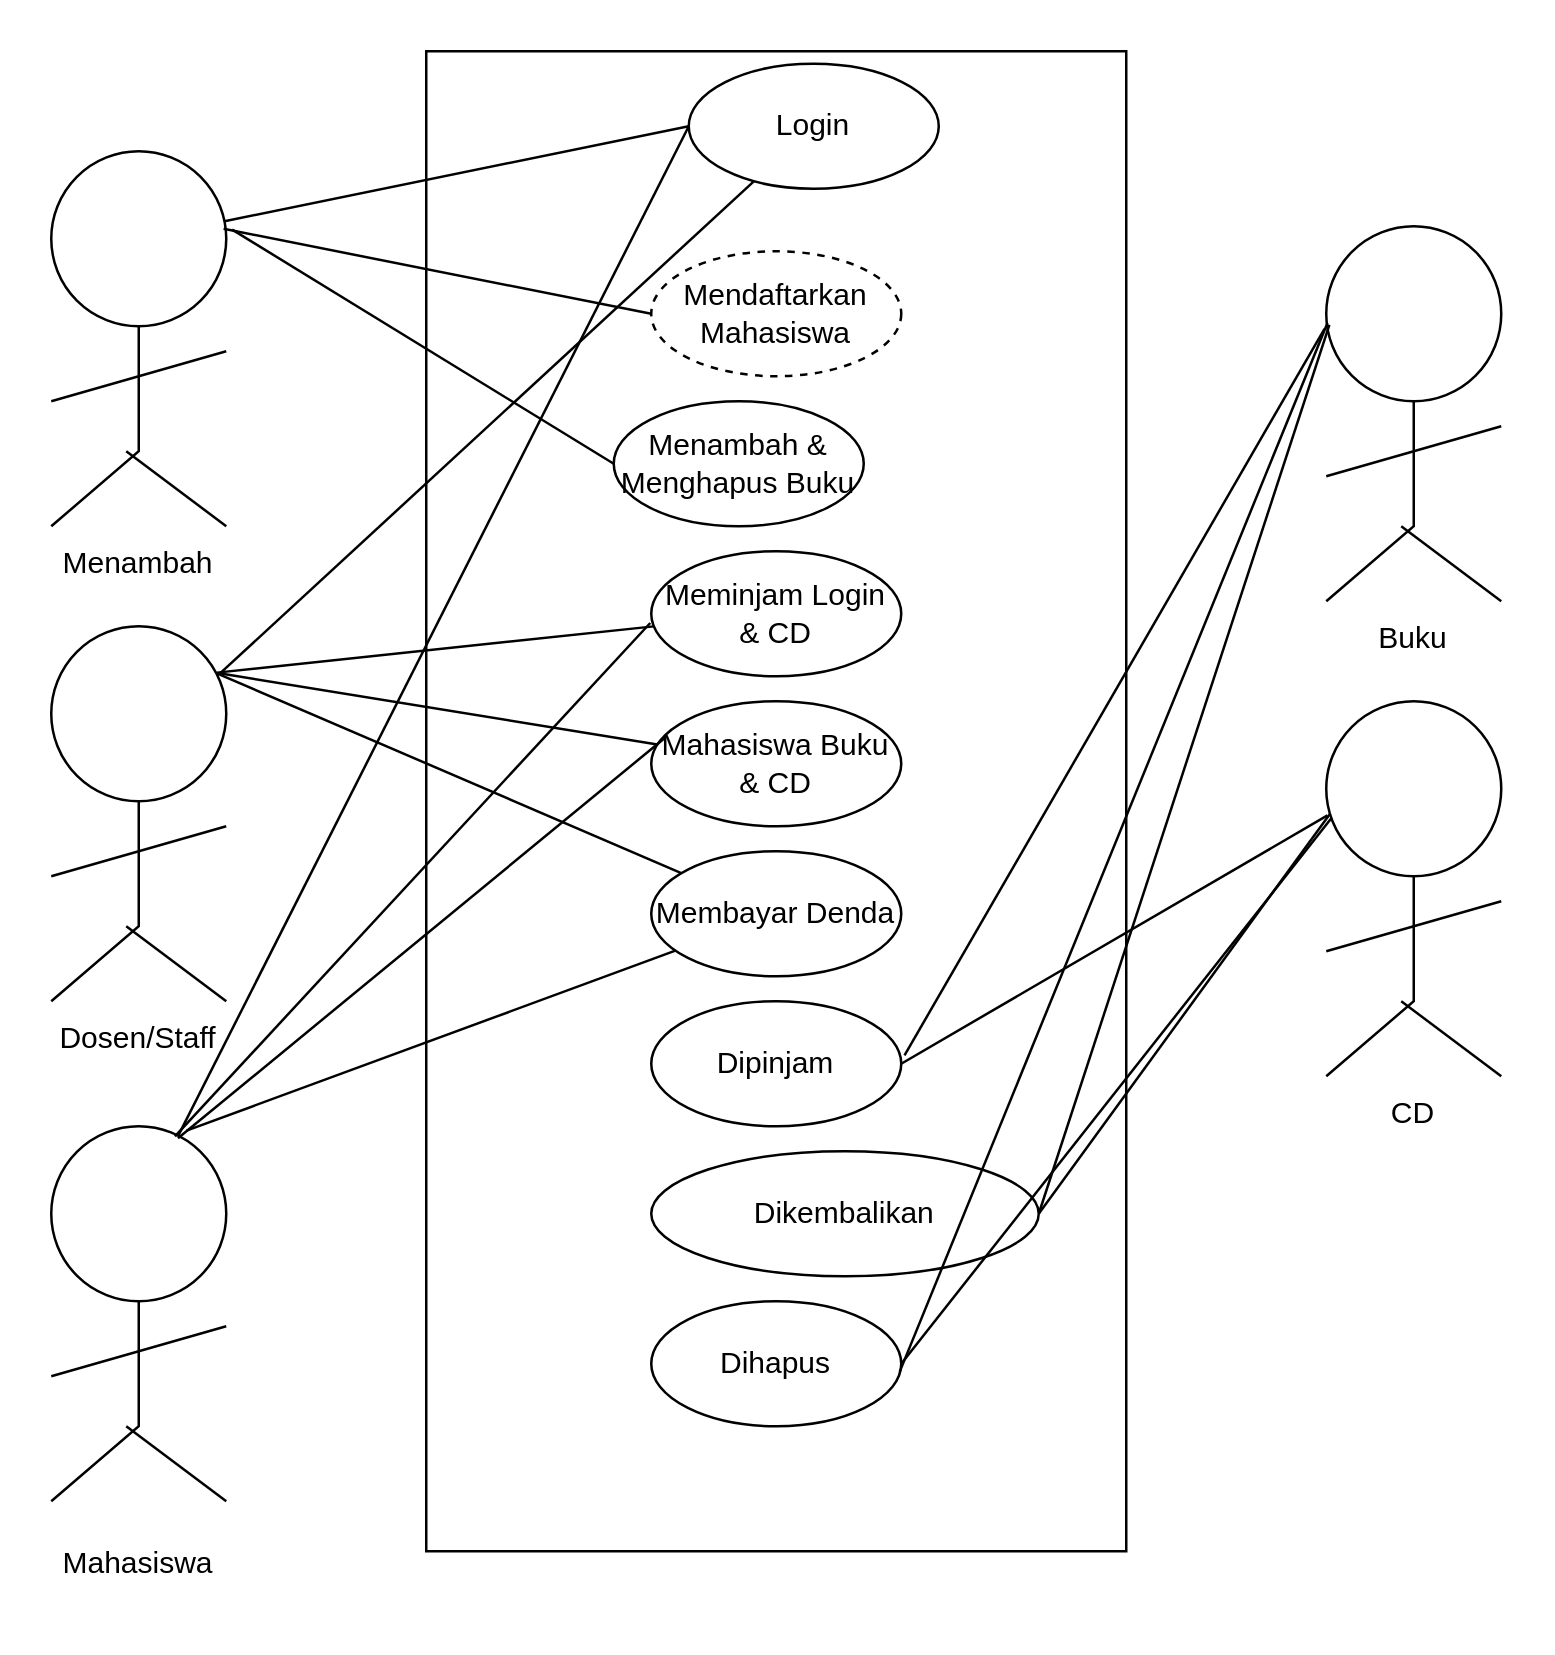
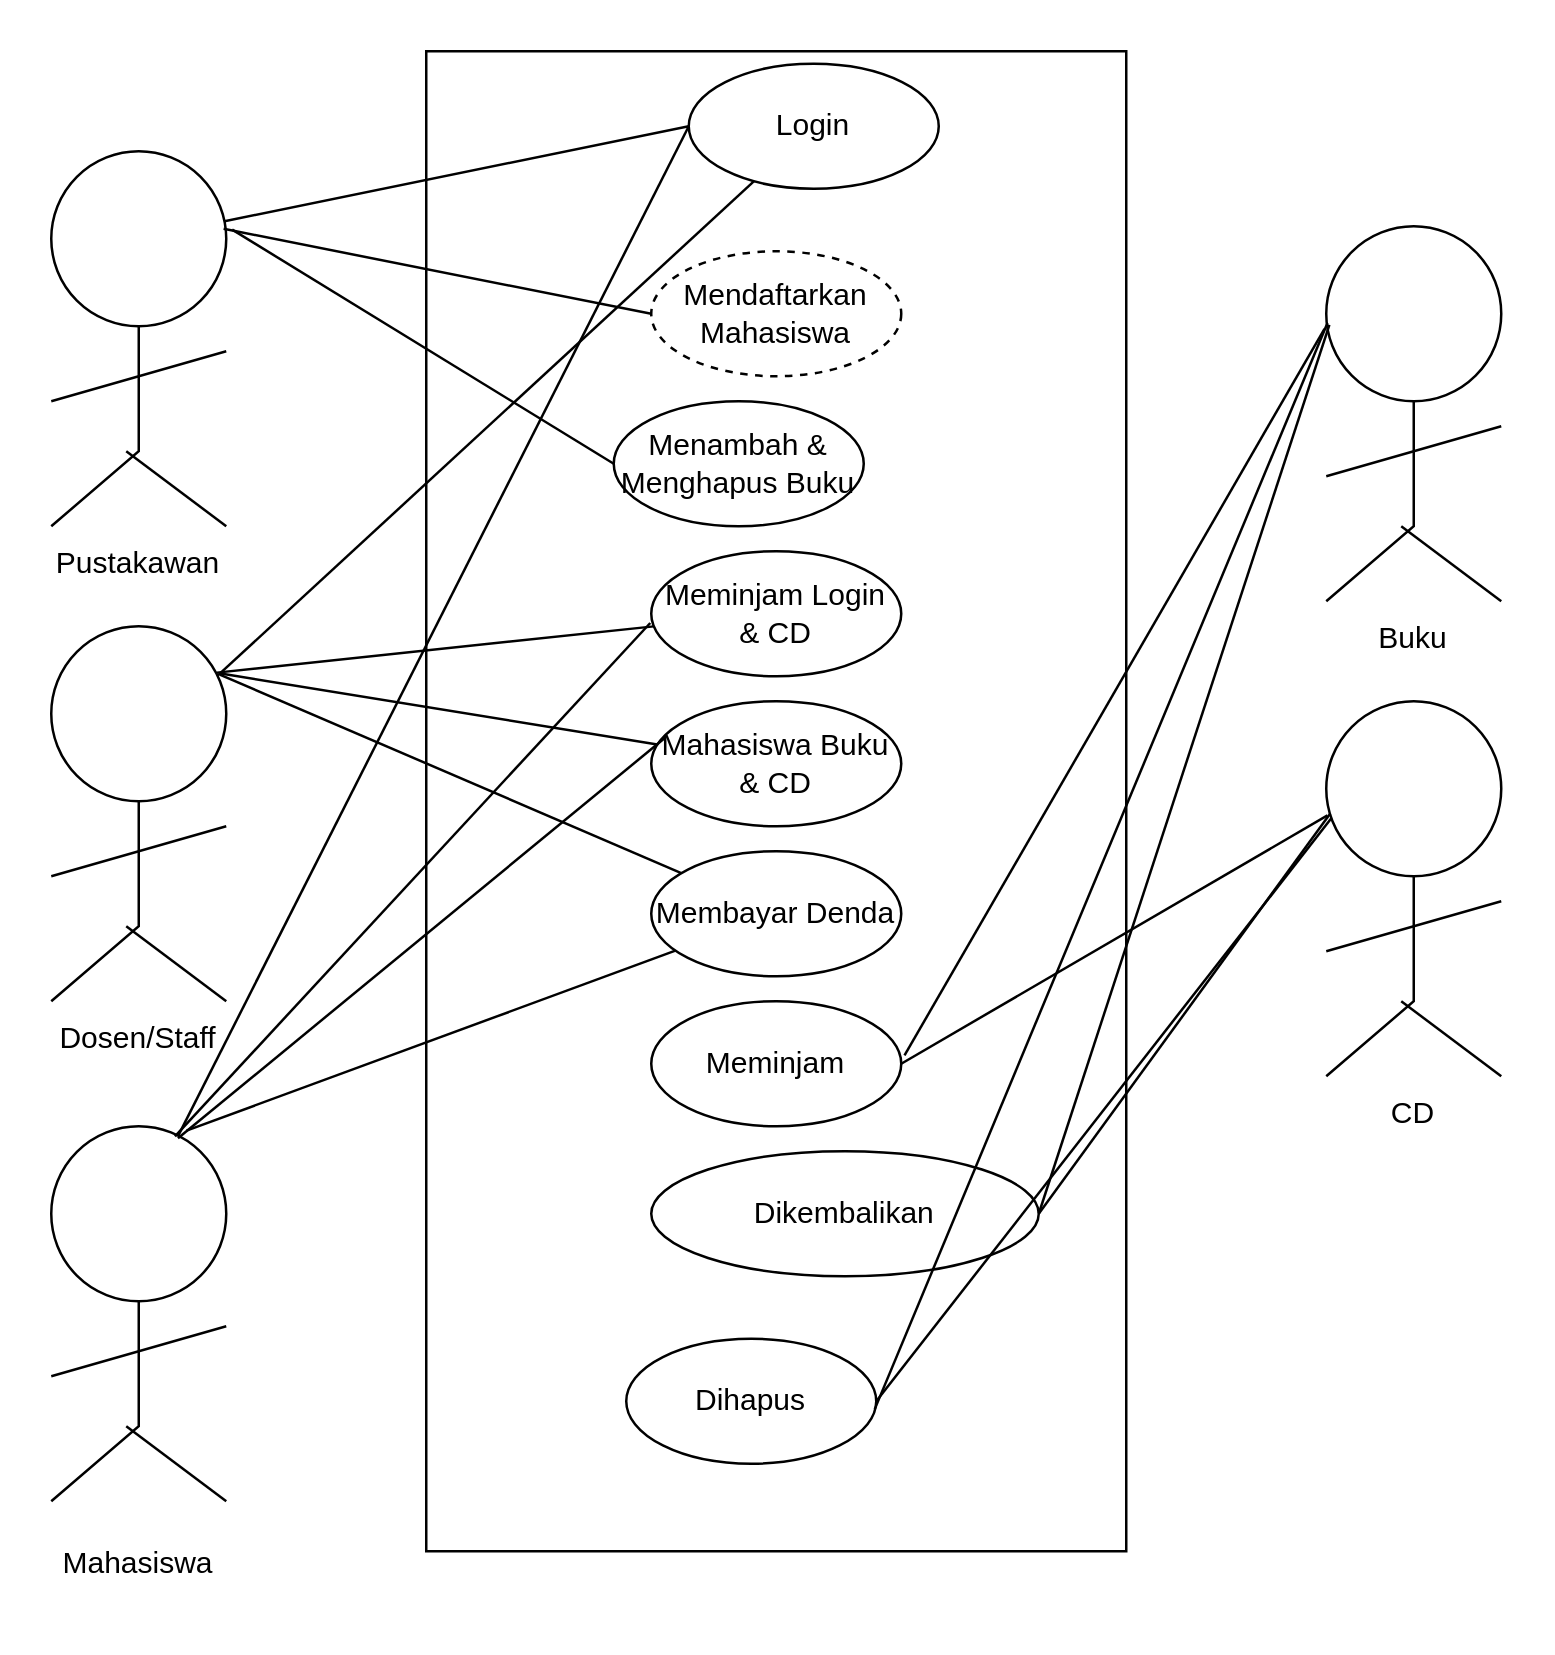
node "Menambah": label "Menambah" -> "Pustakawan"
node "Dipinjam": label "Dipinjam" -> "Meminjam"
node "Dihapus": moved (776, 1364) -> (751, 1401)
